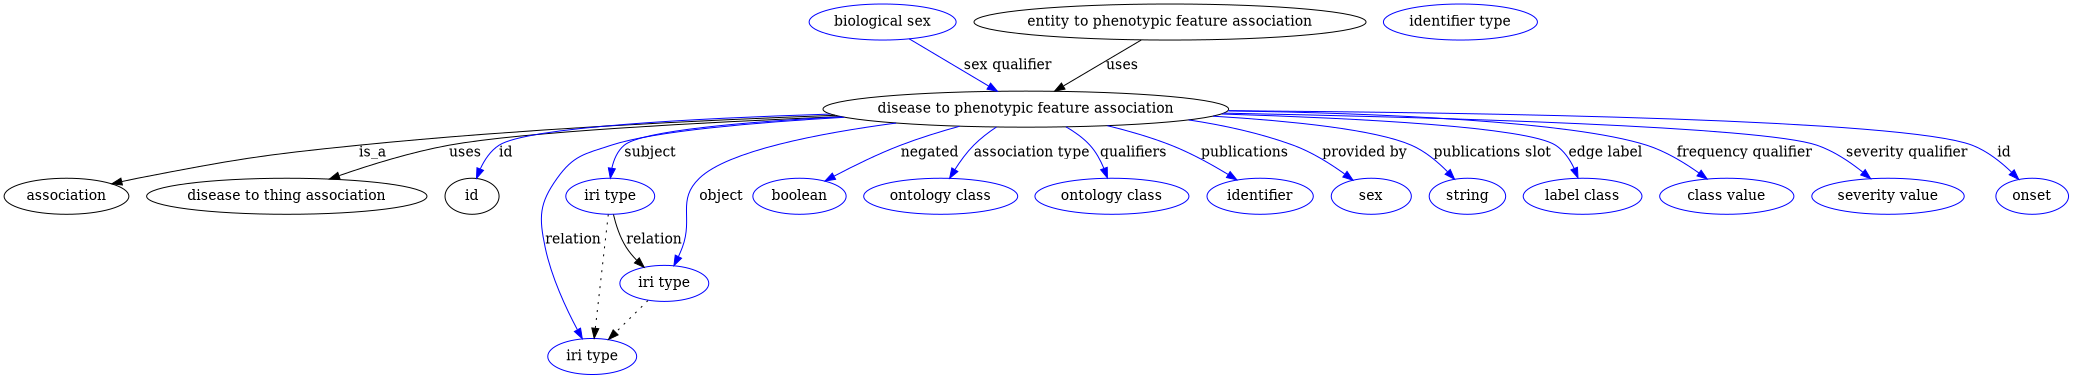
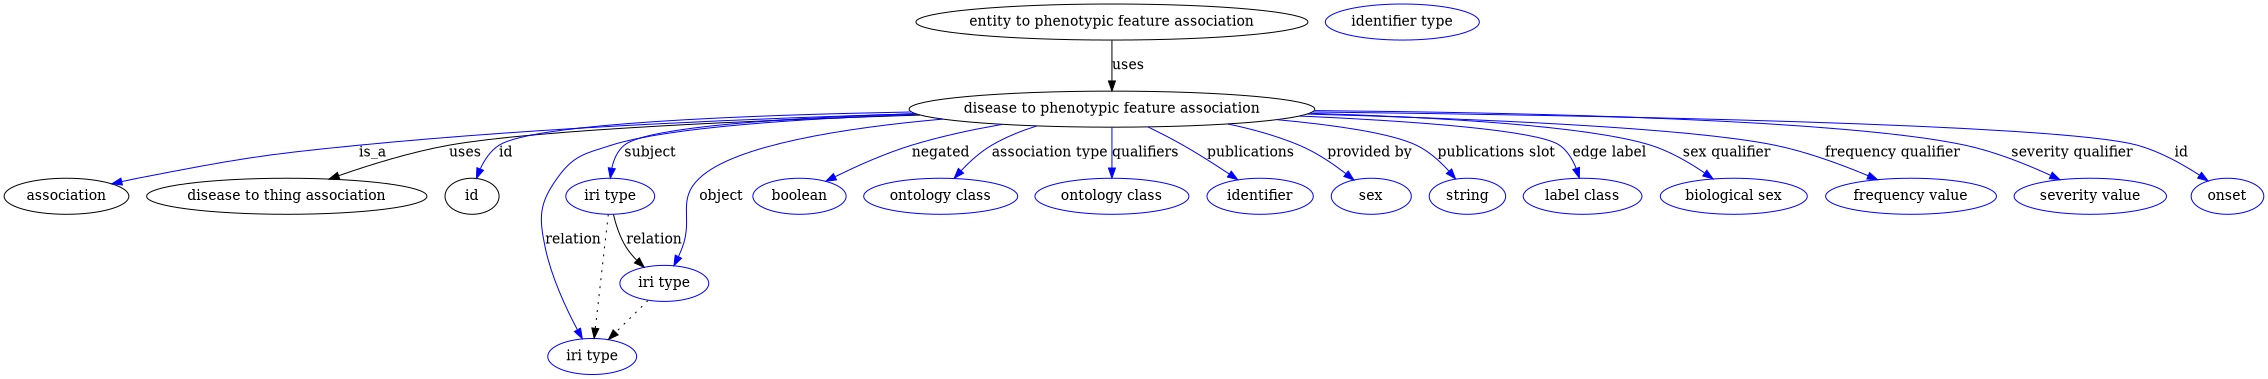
edge "biological sex" -> "disease to phenotypic feature association": reversed
edge "disease to phenotypic feature association" -> "association": color black -> blue
node "class value": label "class value" -> "frequency value"
